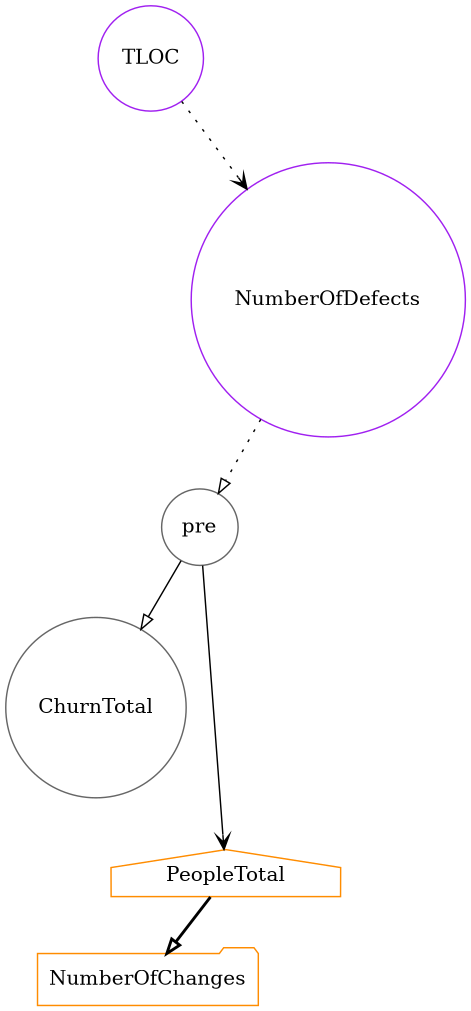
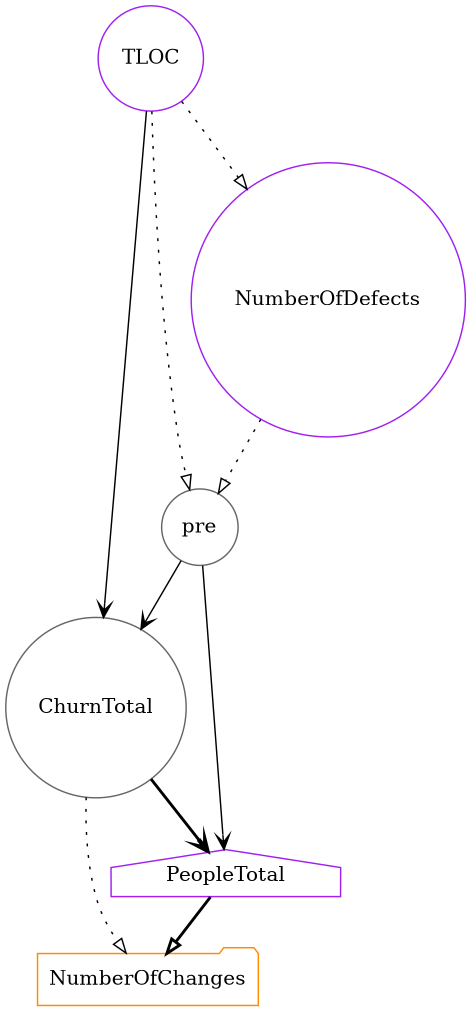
edge "TLOC" -> "NumberOfDefects": arrowhead vee -> onormal
edge "TLOC" -> "pre": added
edge "TLOC" -> "ChurnTotal": added
edge "pre" -> "ChurnTotal": arrowhead onormal -> vee
edge "ChurnTotal" -> "PeopleTotal": added
edge "ChurnTotal" -> "NumberOfChanges": added
node "PeopleTotal": color darkorange -> purple
